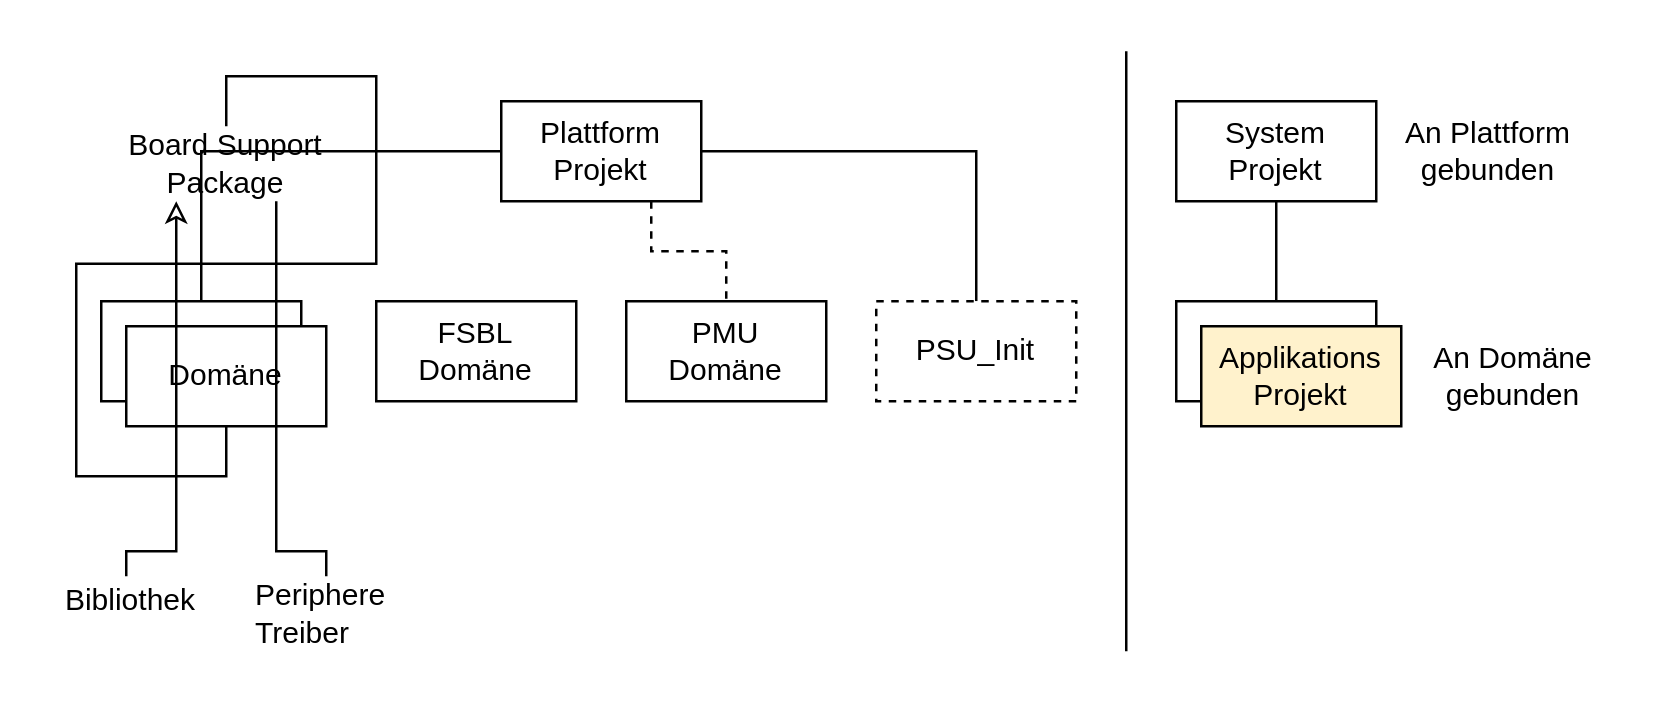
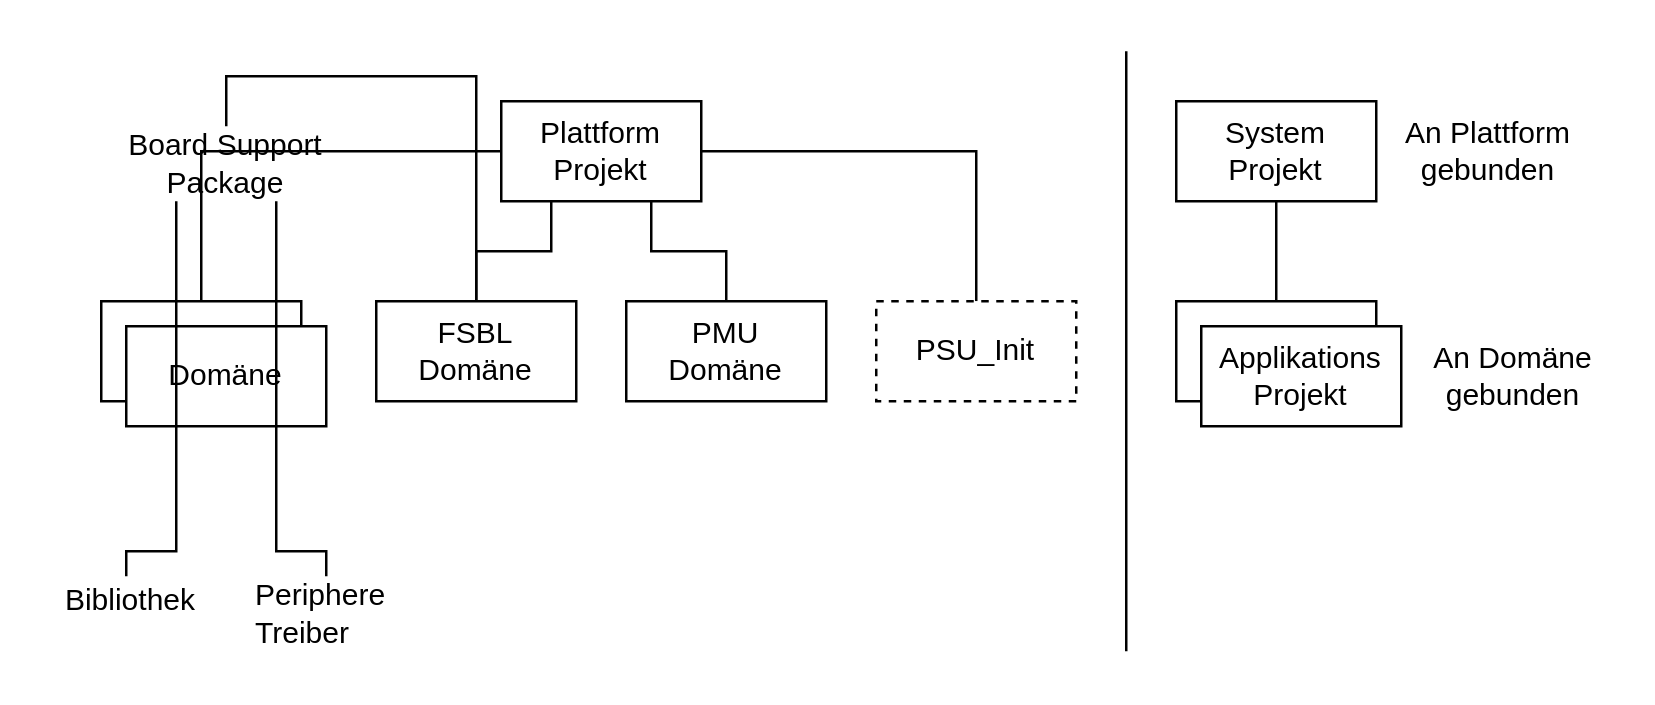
edge "Bibliothek" -> "Board Support Package": arrowhead classic -> none
edge "Plattform Projekt" -- "FSBL Domäne": added
edge "Plattform Projekt" -- "PMU Domäne": style dashed -> solid
edge "Board Support Package" -- "Domäne": now "Board Support Package" -- "FSBL Domäne"
node "Applikations Projekt": fillcolor #fff2cc -> #ffffff
